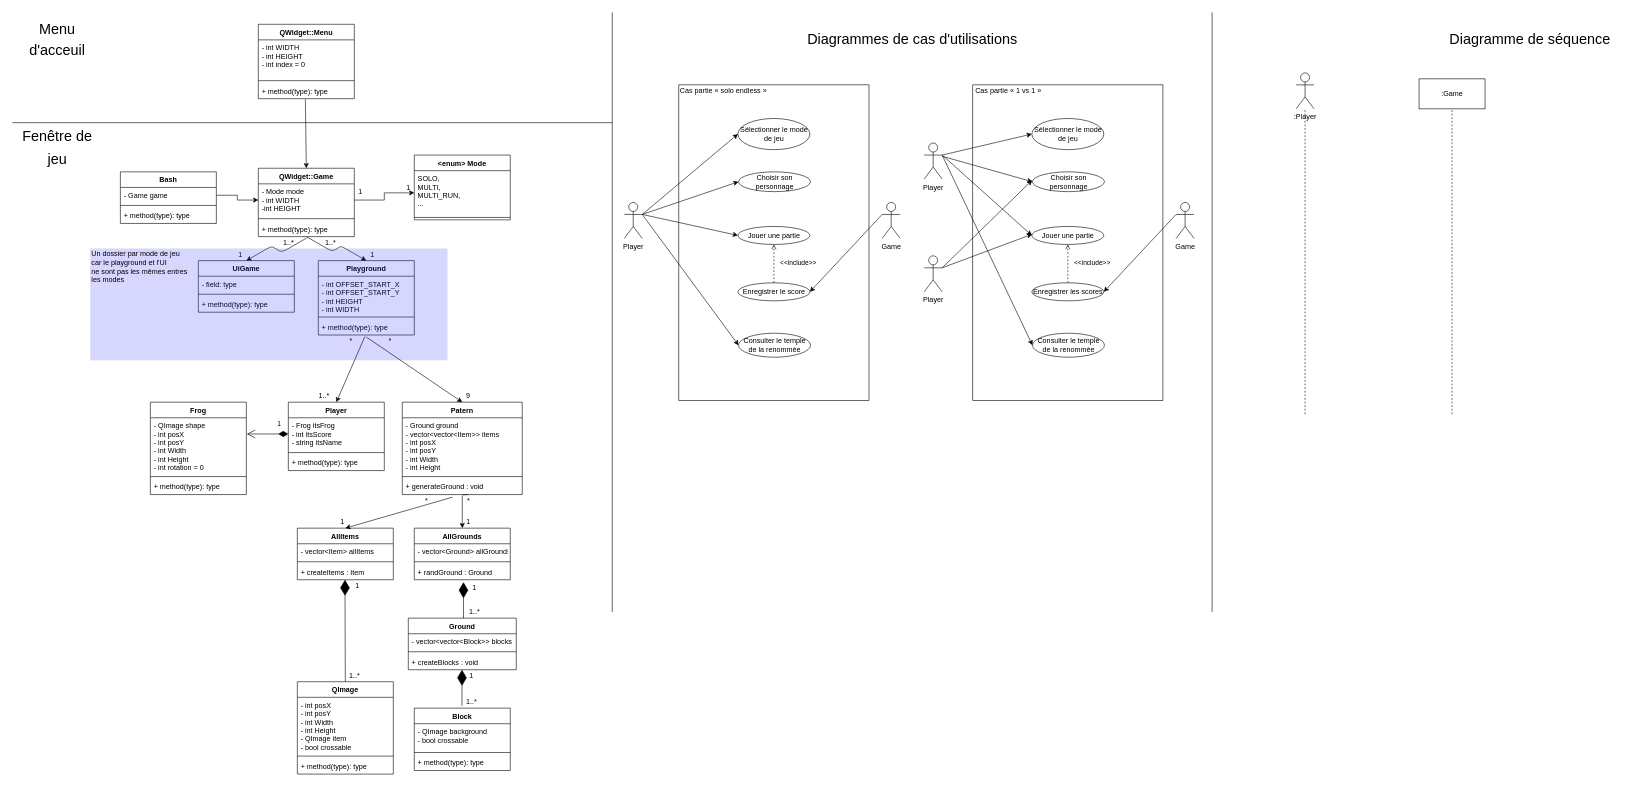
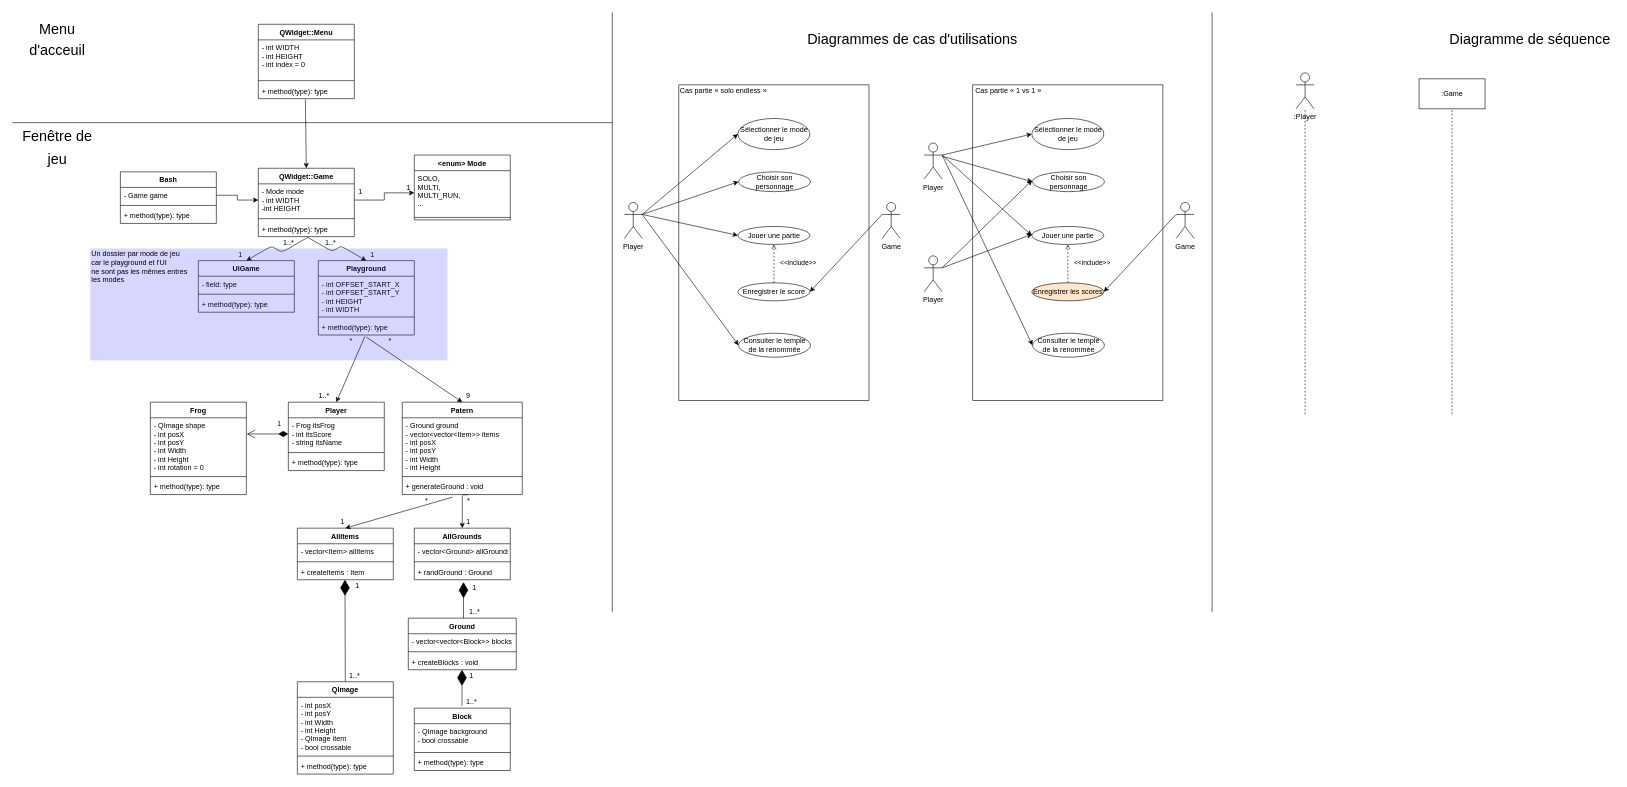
node "Enregistrer les scores": fillcolor #ffffff -> #ffe6cc
